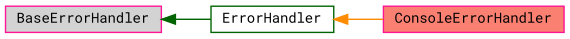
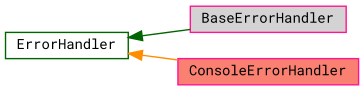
edge "ErrorHandler" -> "BaseErrorHandler": reversed
